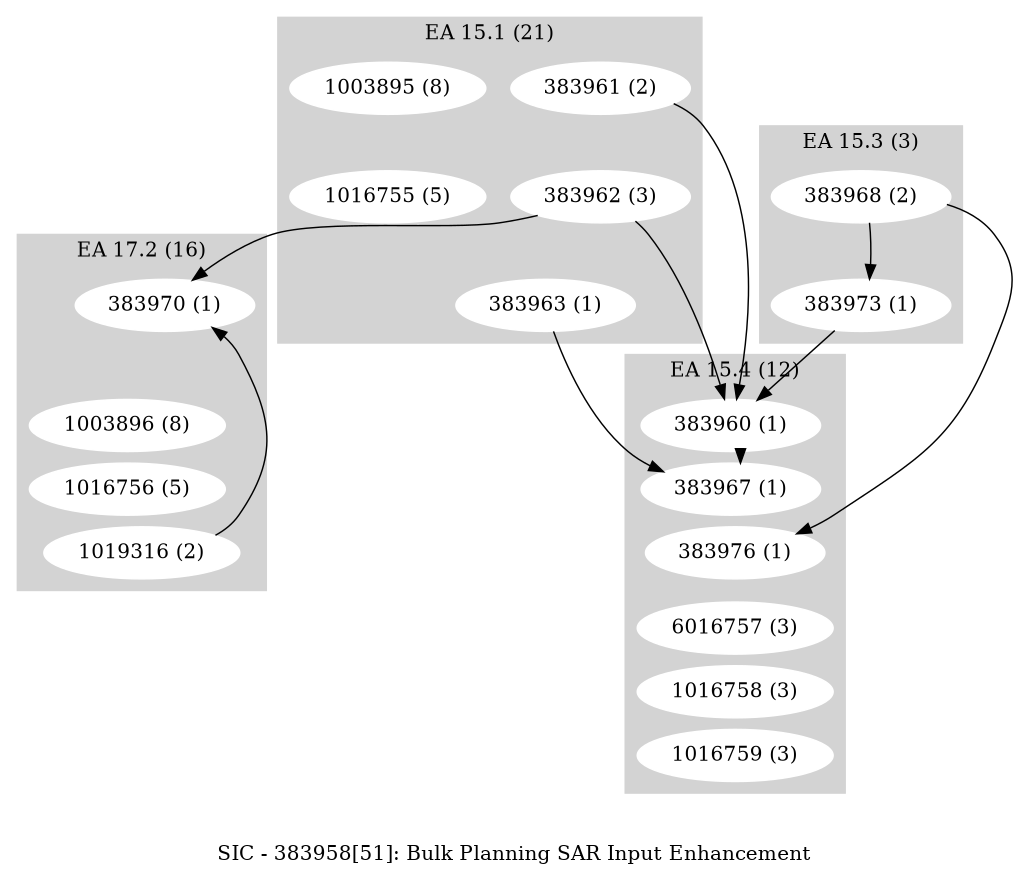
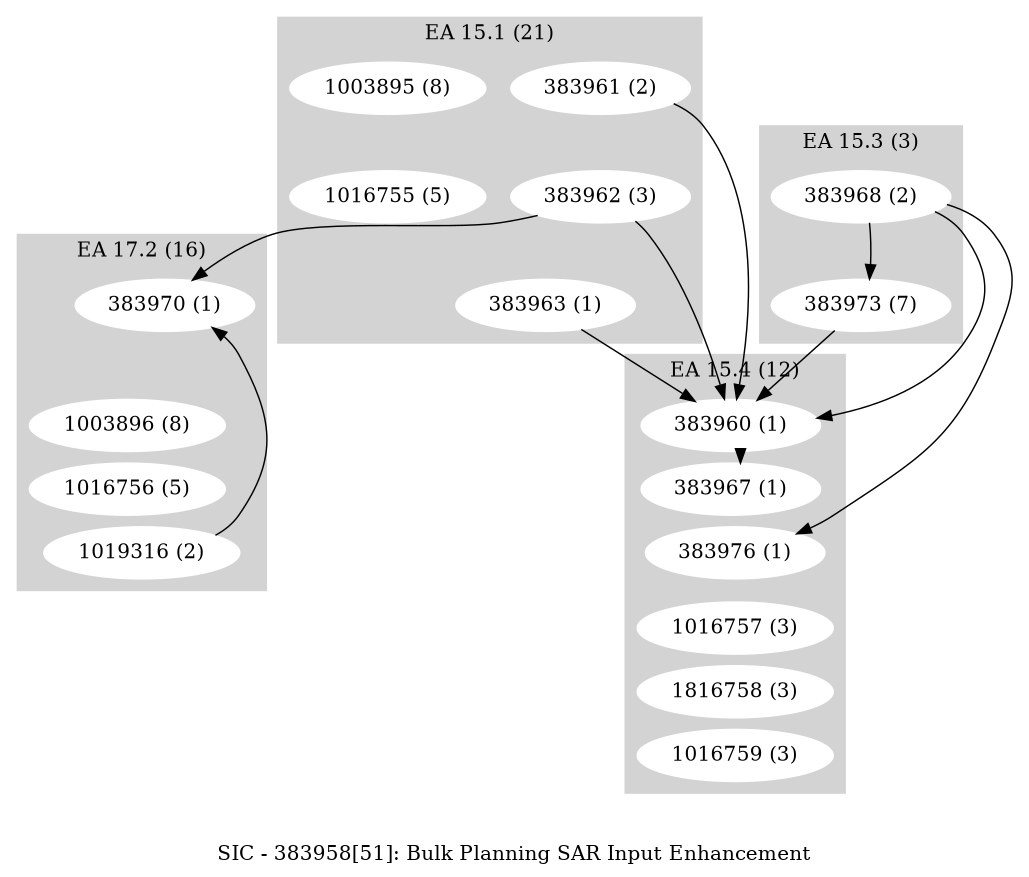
node "383973 (1)": label "383973 (1)" -> "383973 (7)"
edge "383968 (2)" -> "383960 (1)": added
edge "383963 (1)" -> "383967 (1)": now "383963 (1)" -> "383960 (1)"
node "6016757 (3)": label "6016757 (3)" -> "1016757 (3)"
node "1016758 (3)": label "1016758 (3)" -> "1816758 (3)"
